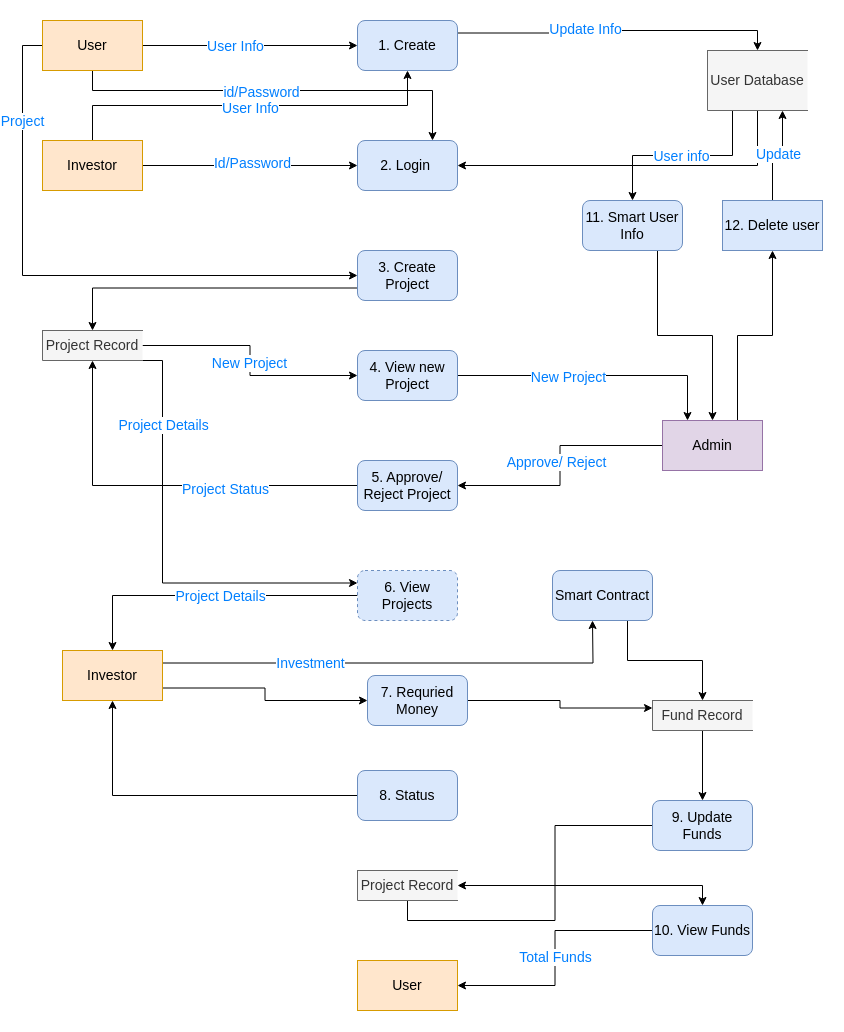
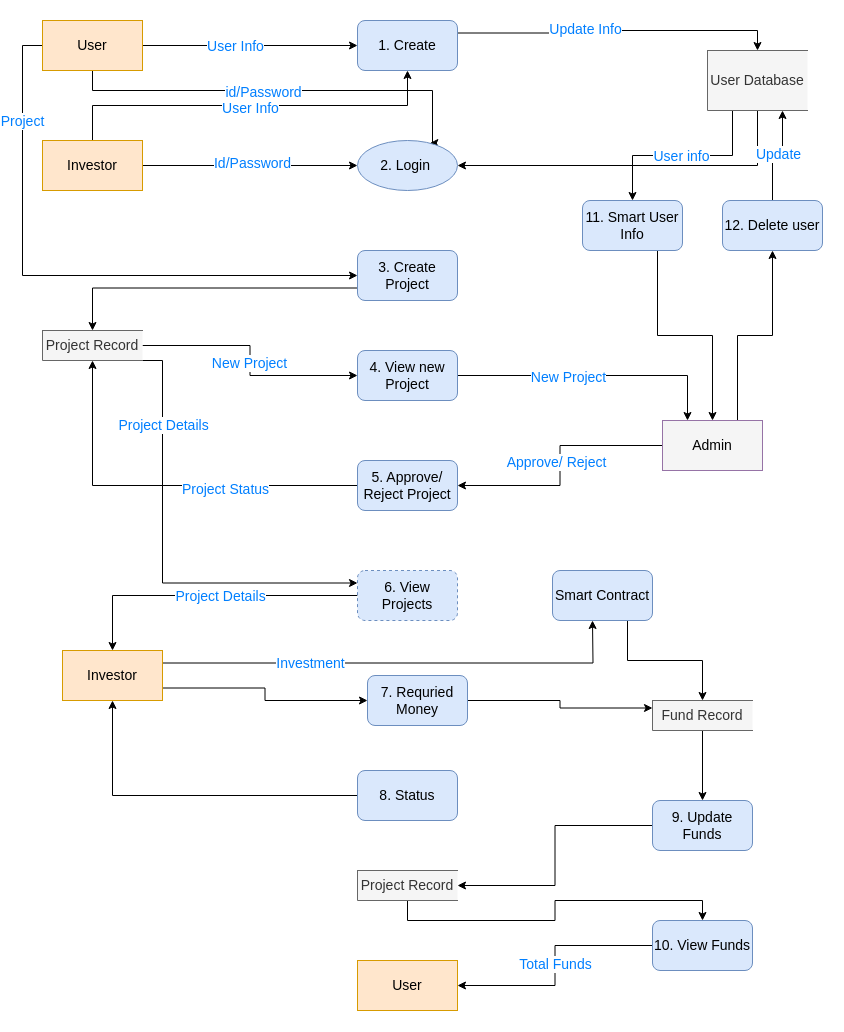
node "2. Login": shape rounded rectangle -> ellipse
node "12. Delete user": shape rectangle -> rounded rectangle
node "Admin": fillcolor #e1d5e7 -> #f5f5f5
node "10. View Funds": moved (703, 931) -> (703, 946)
